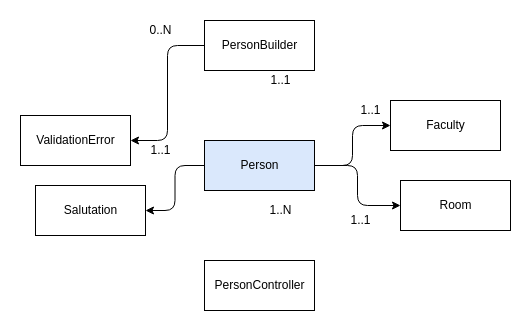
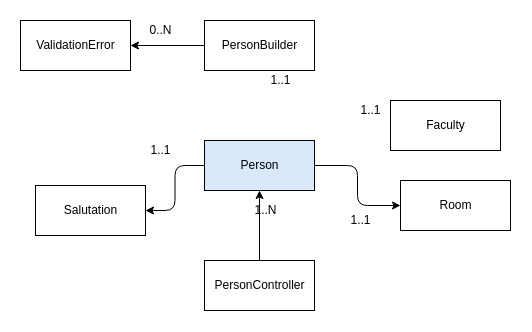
edge "Person" -> "Faculty": removed
node "ValidationError": moved (76, 141) -> (76, 46)
node "1..N": moved (281, 211) -> (266, 211)
edge "PersonController" -> "Person": added
